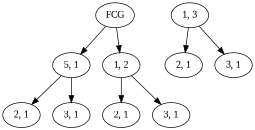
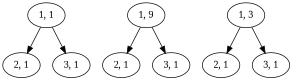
node "FCG": removed
node "5, 1": label "5, 1" -> "1, 1"
node "1, 2": label "1, 2" -> "1, 9"
